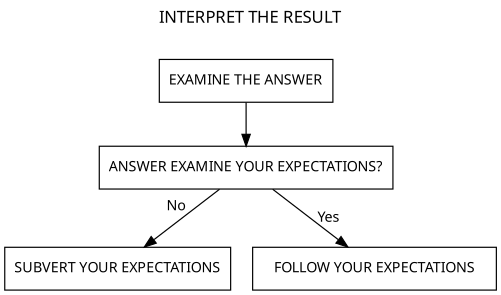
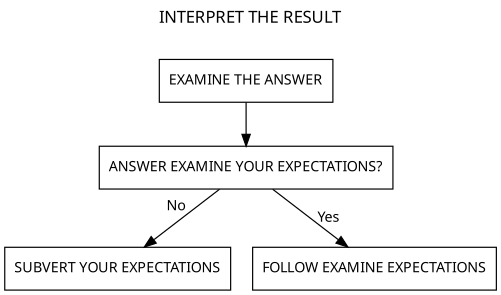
node "FOLLOW YOUR EXPECTATIONS": label "FOLLOW YOUR EXPECTATIONS" -> "FOLLOW EXAMINE EXPECTATIONS"
